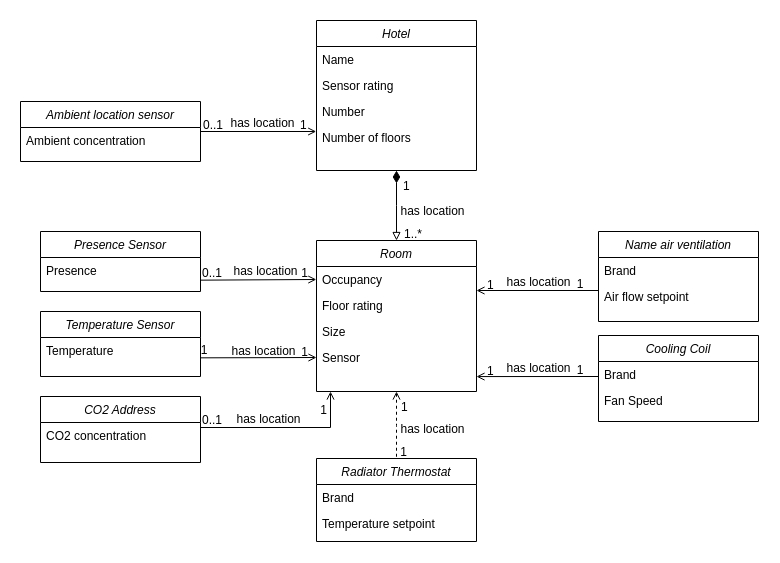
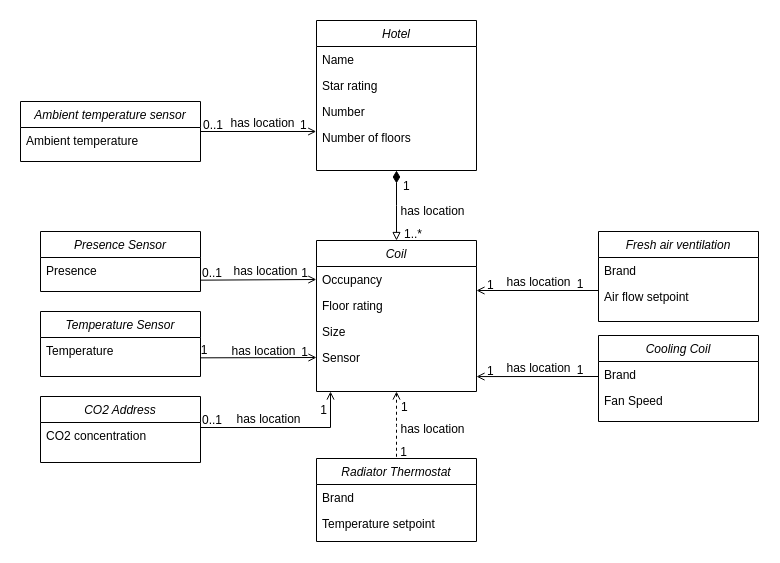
node "Sensor rating": label "Sensor rating" -> "Star rating"
node "Ambient location sensor": label "Ambient location sensor" -> "Ambient temperature sensor"
node "Ambient concentration": label "Ambient concentration" -> "Ambient temperature"
node "Name air ventilation": label "Name air ventilation" -> "Fresh air ventilation"
node "Room": label "Room" -> "Coil"
